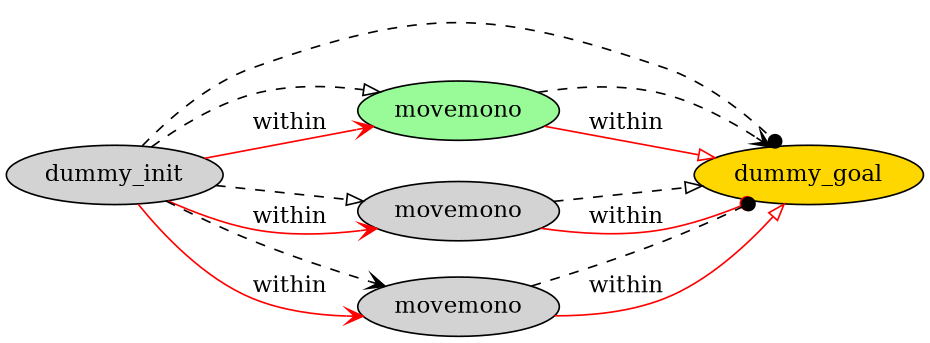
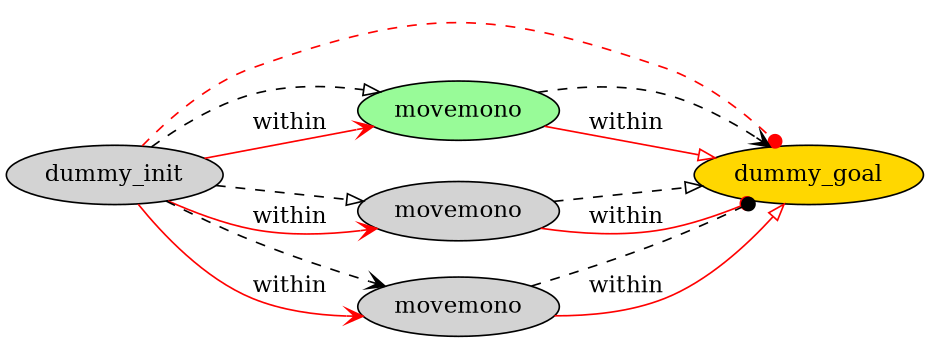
edge "dummy_init" -> "dummy_goal": color black -> red
